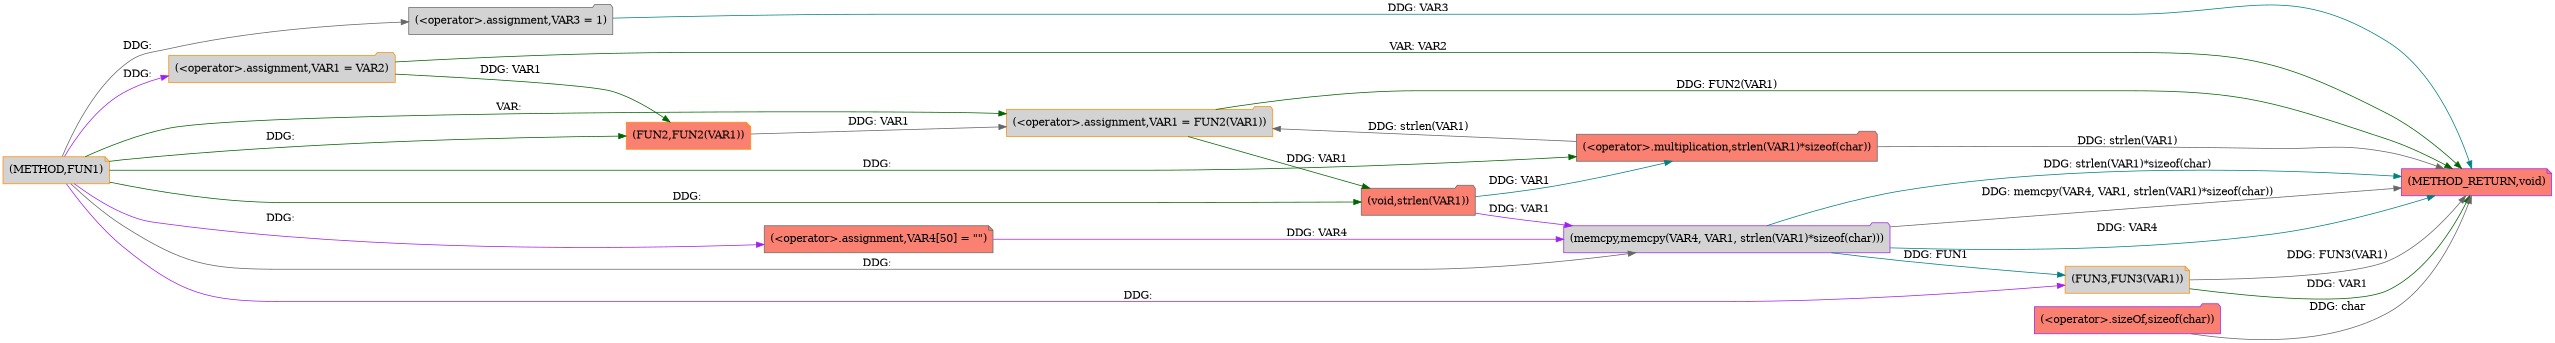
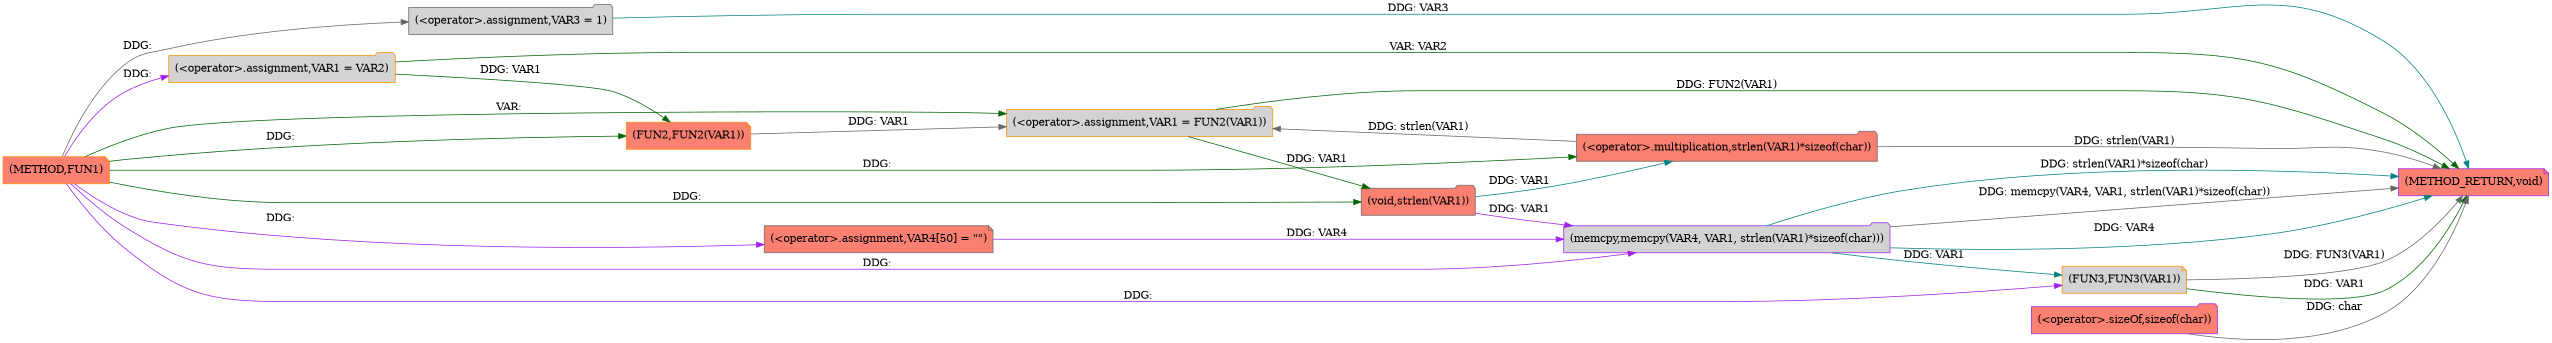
node "(METHOD,FUN1)": fillcolor lightgrey -> salmon
edge "(memcpy,memcpy(VAR4, VAR1, strlen(VAR1)*sizeof(char)))" -> "(FUN3,FUN3(VAR1))": label "DDG: FUN1" -> "DDG: VAR1"
edge "(METHOD,FUN1)" -> "(memcpy,memcpy(VAR4, VAR1, strlen(VAR1)*sizeof(char)))": color gray40 -> purple
